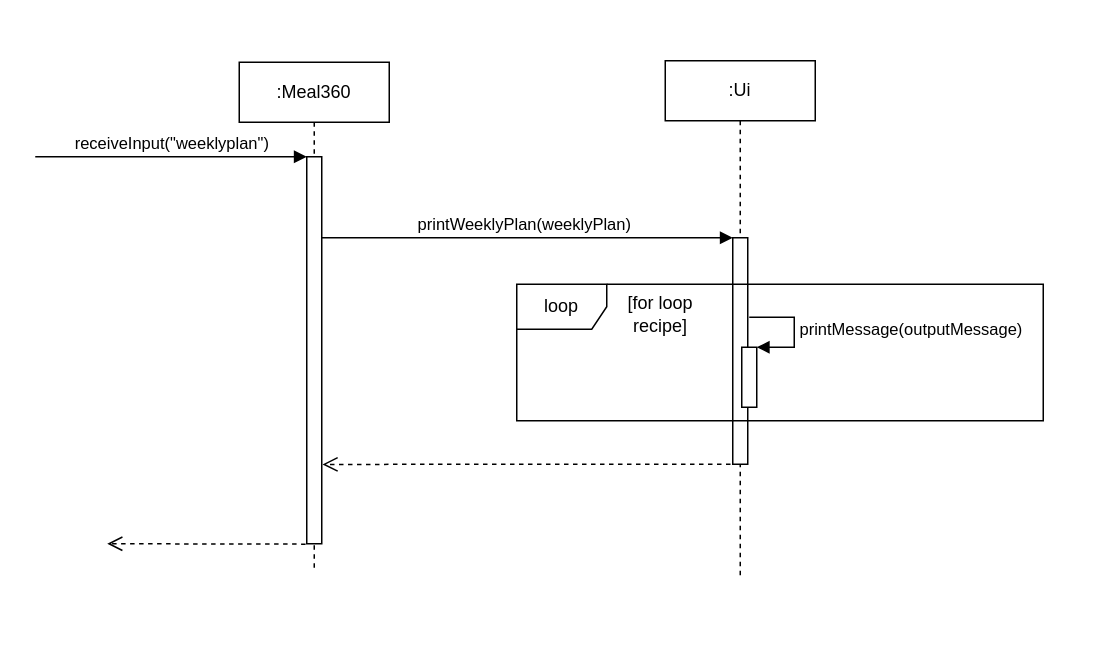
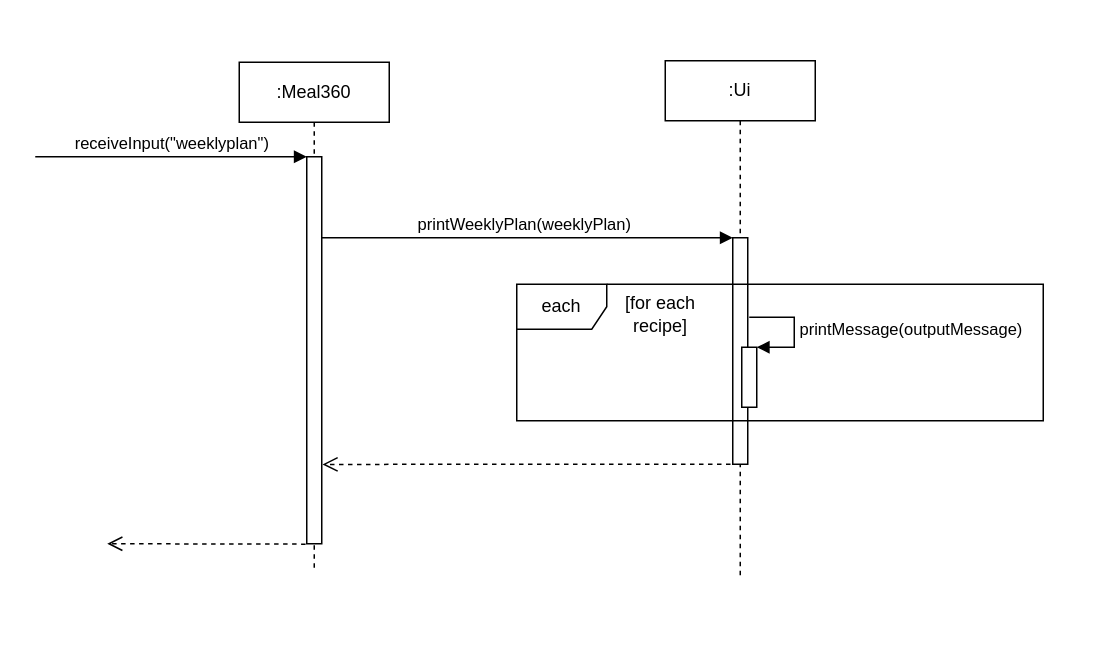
node "loop": label "loop" -> "each"
node "[for loop recipe]": label "[for loop recipe]" -> "[for each recipe]"
